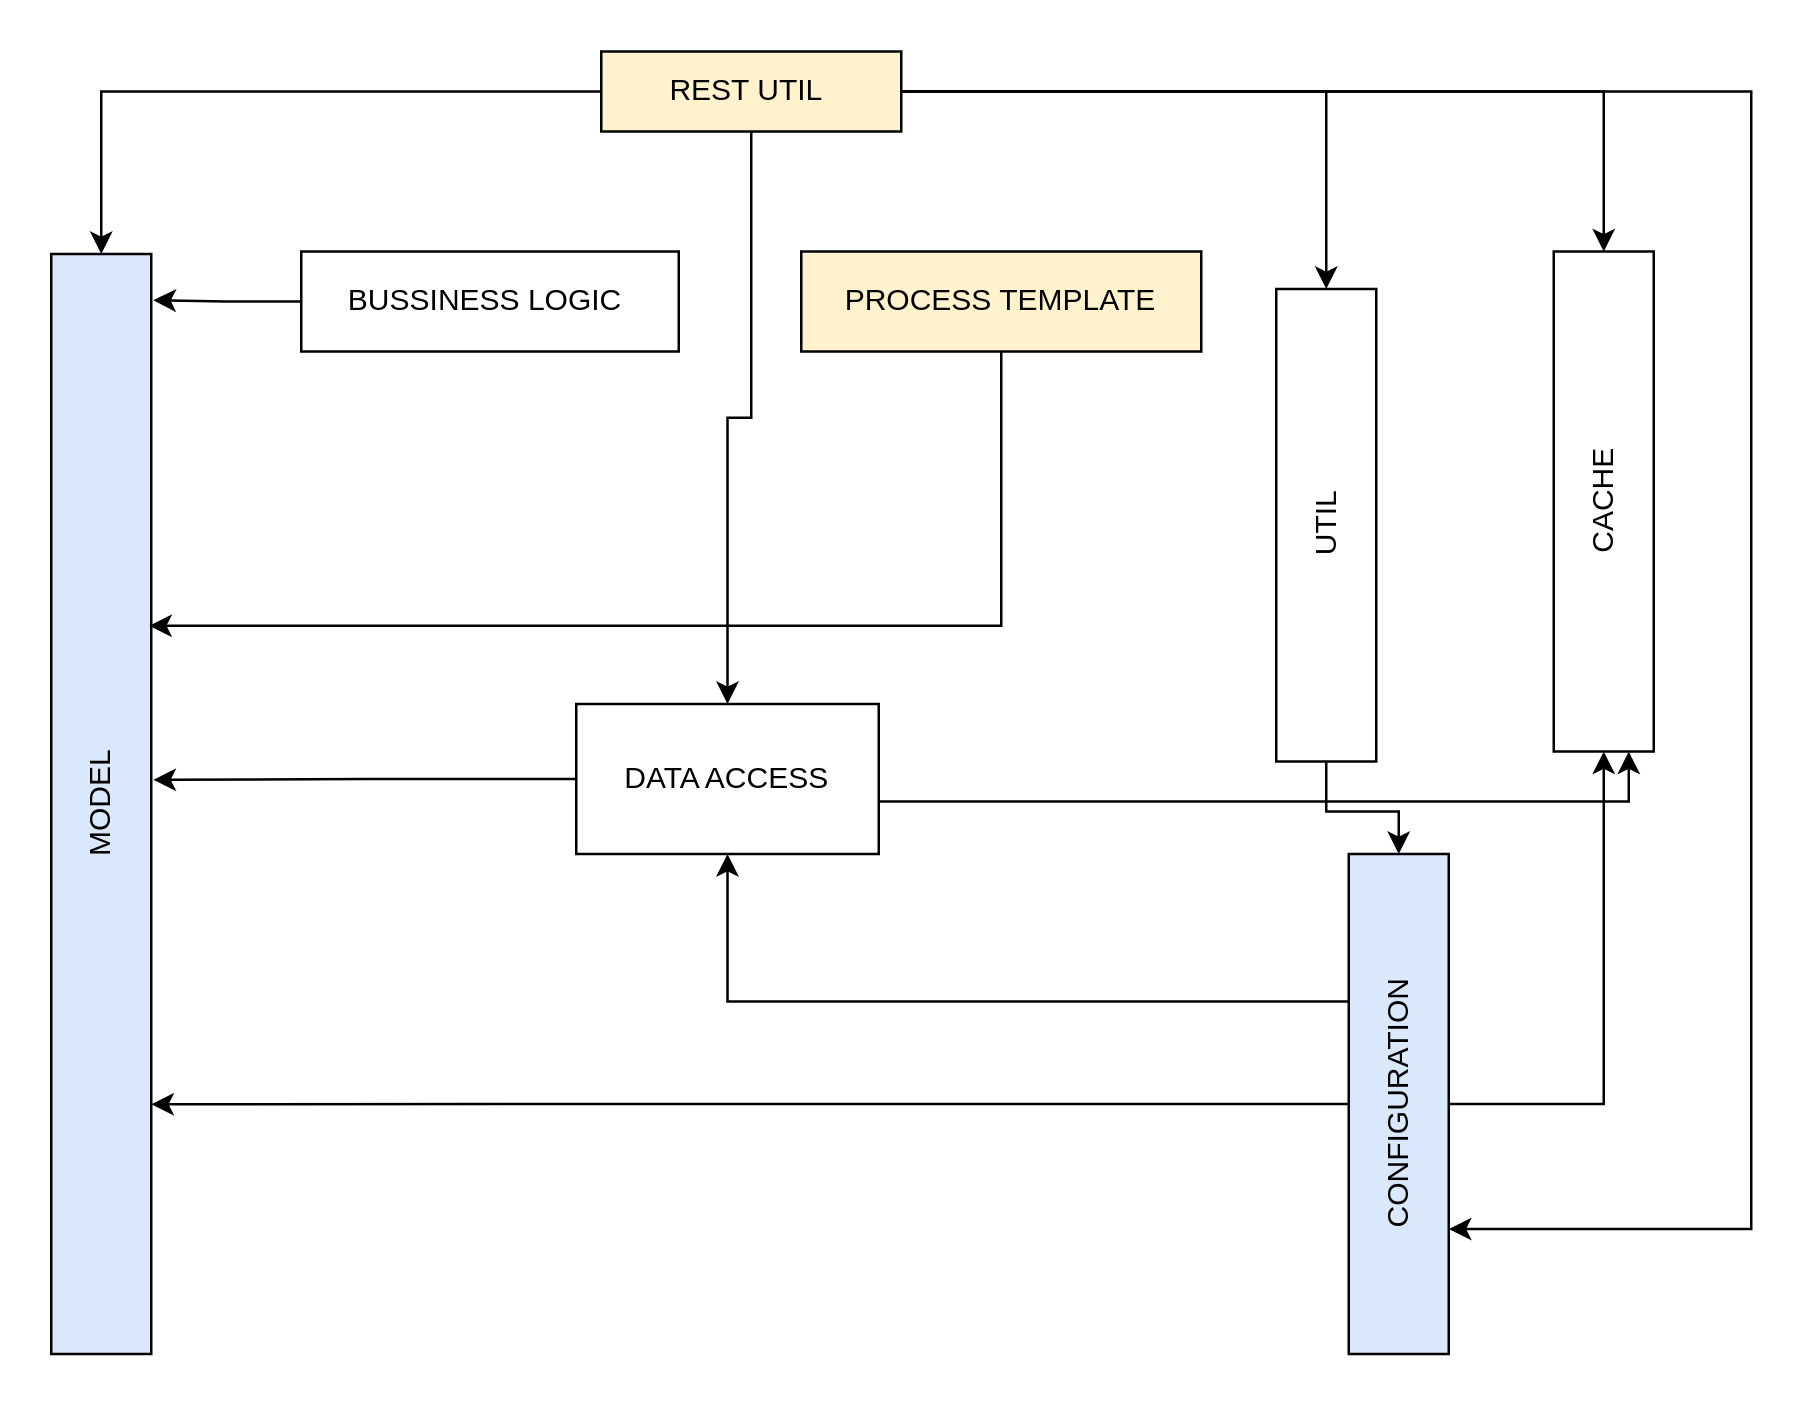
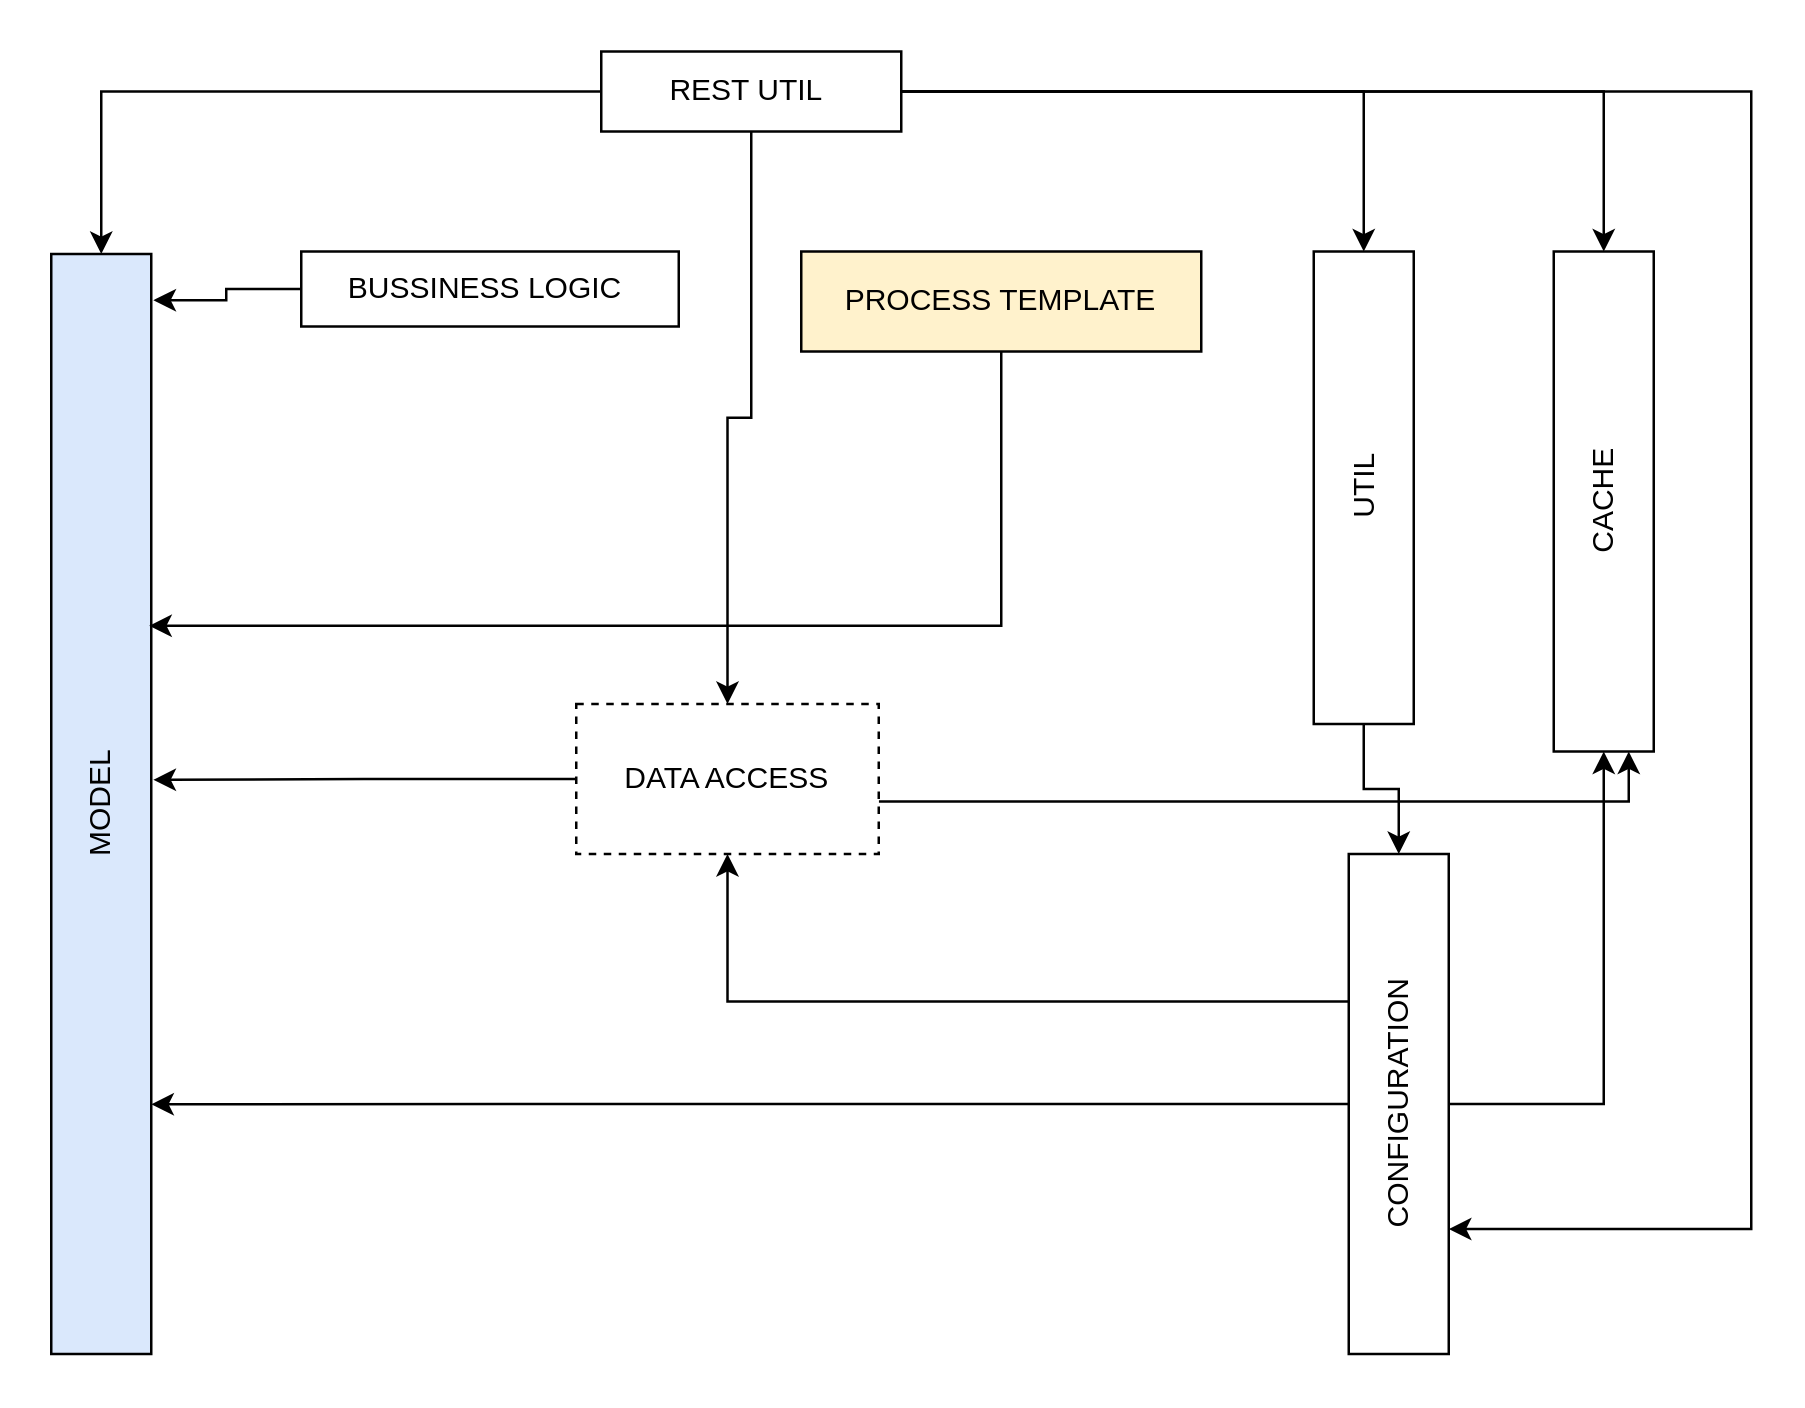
node "REST UTIL": fillcolor #fff2cc -> #ffffff
node "BUSSINESS LOGIC": size 378x100 -> 378x75
node "UTIL": moved (1326, 525) -> (1364, 488)
node "DATA ACCESS": style solid -> dashed
node "CONFIGURATION": fillcolor #dae8fc -> #ffffff
